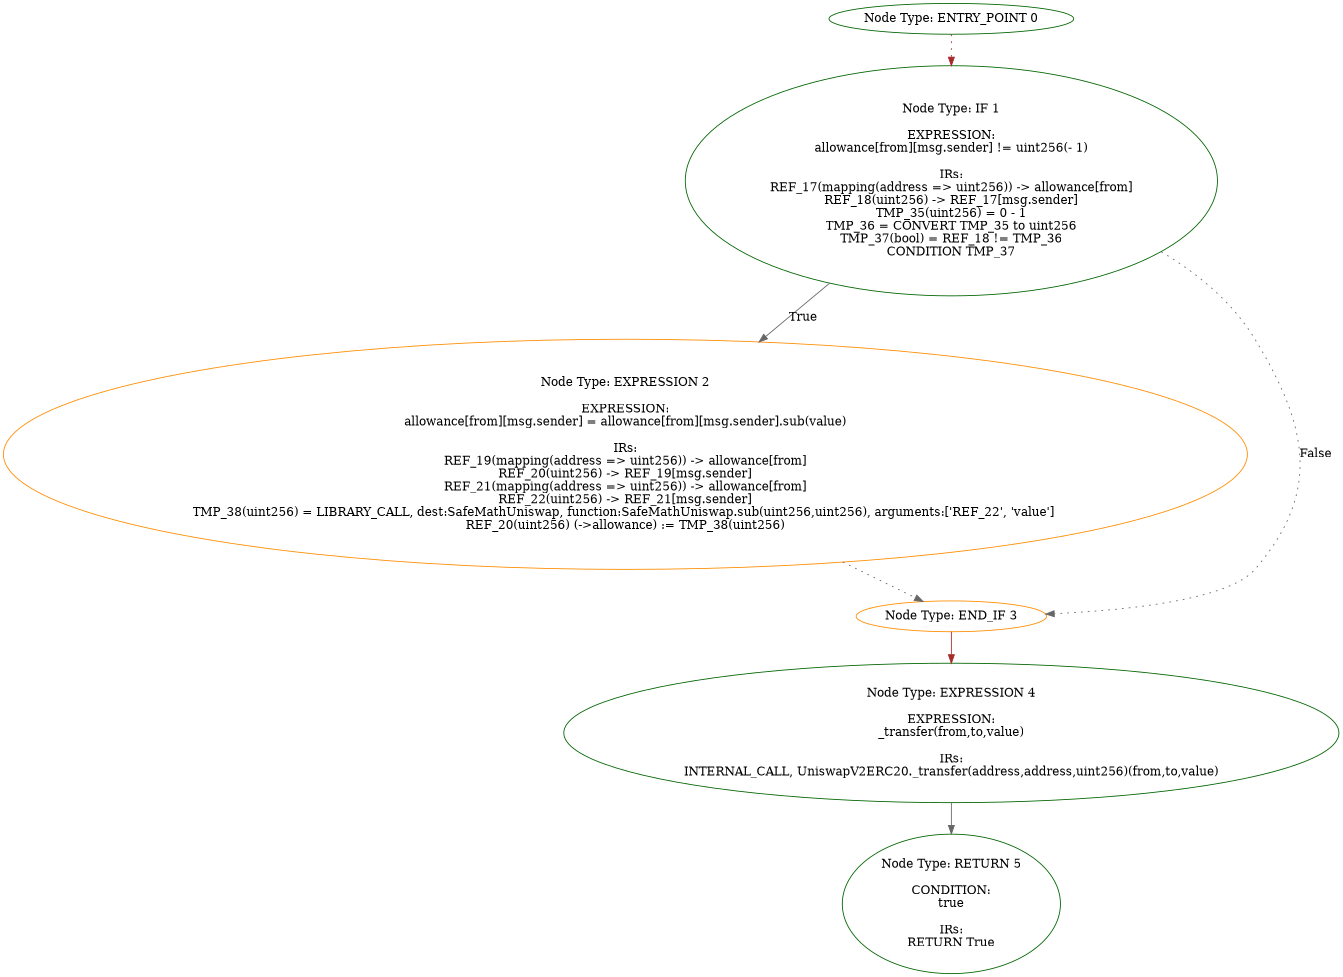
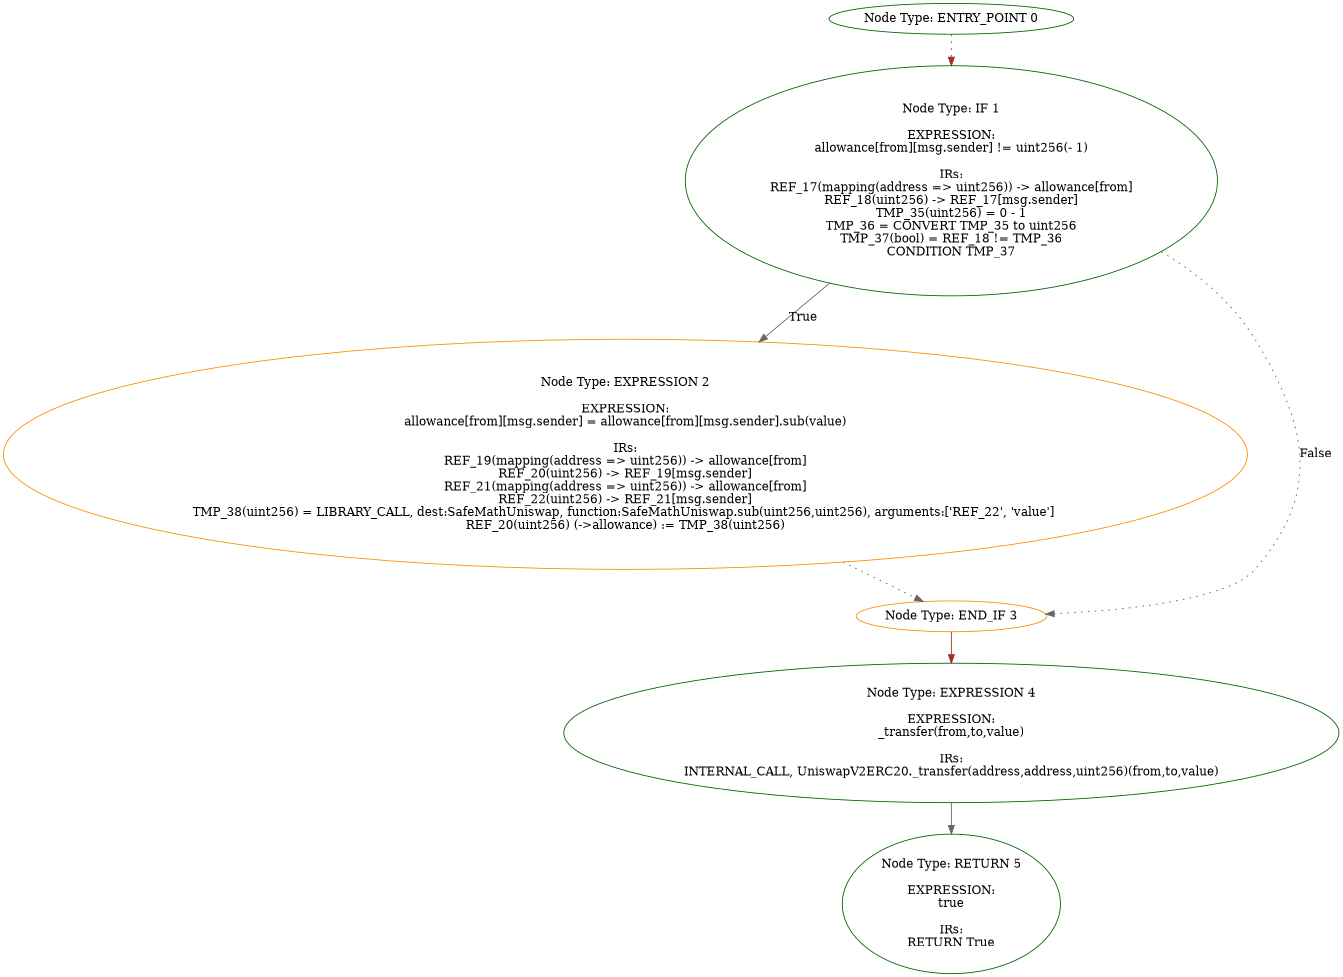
node "Node Type: RETURN 5 CONDITION: true IRs: RETURN True": label "Node Type: RETURN 5 CONDITION: true IRs: RETURN True" -> "Node Type: RETURN 5 EXPRESSION: true IRs: RETURN True"
